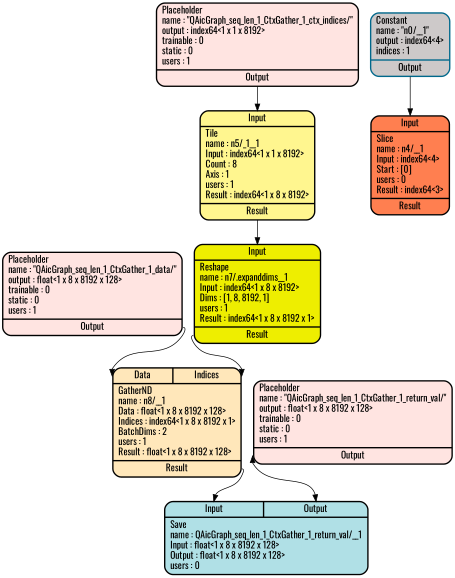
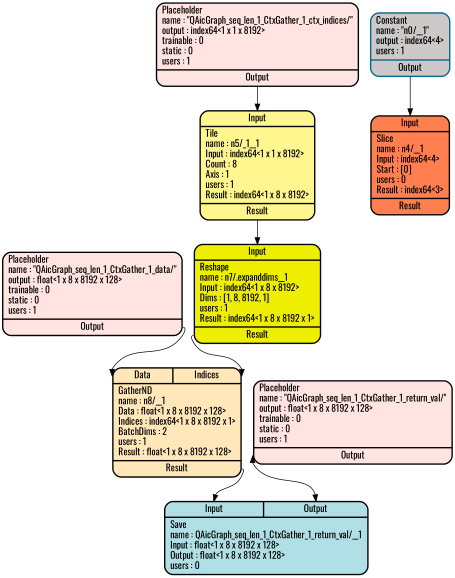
node "Constant": text "indices : 1" -> "users : 1"
